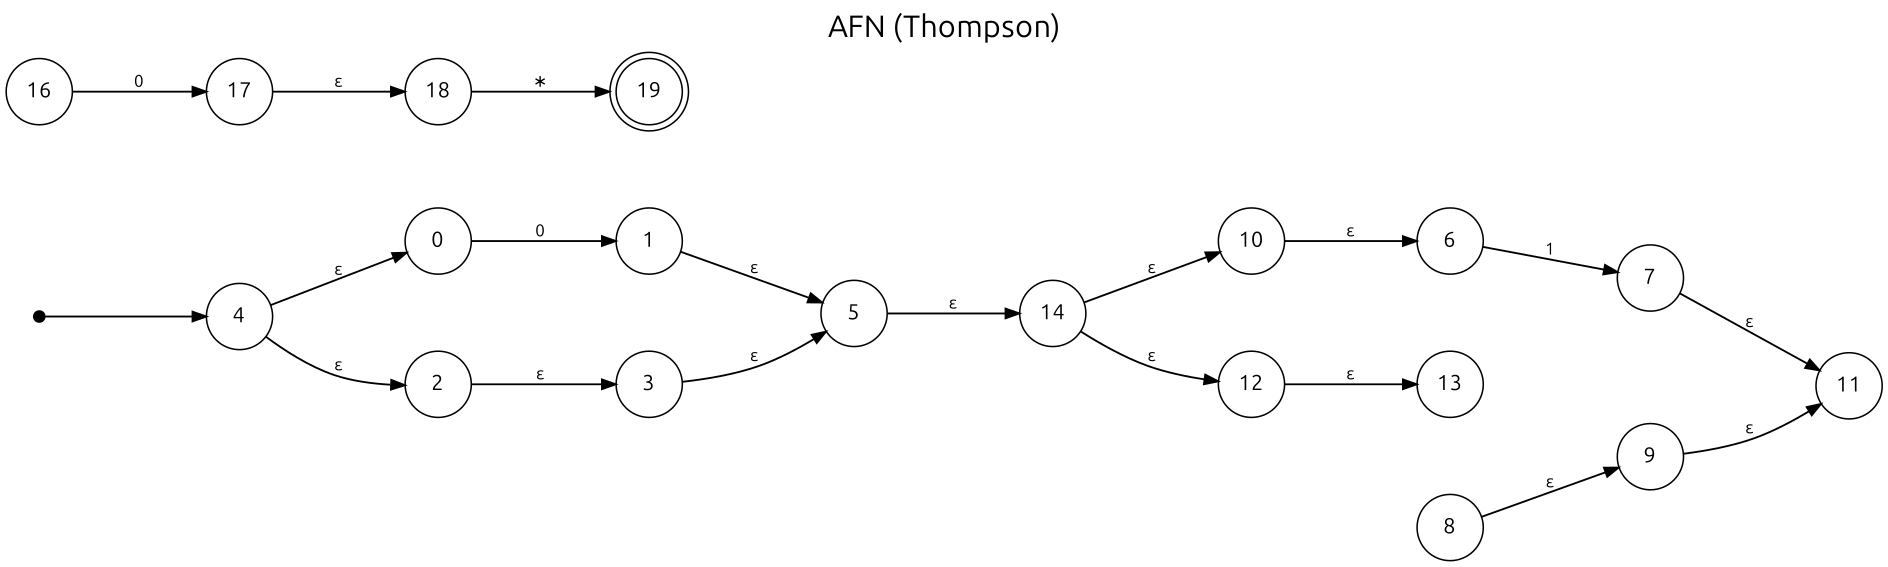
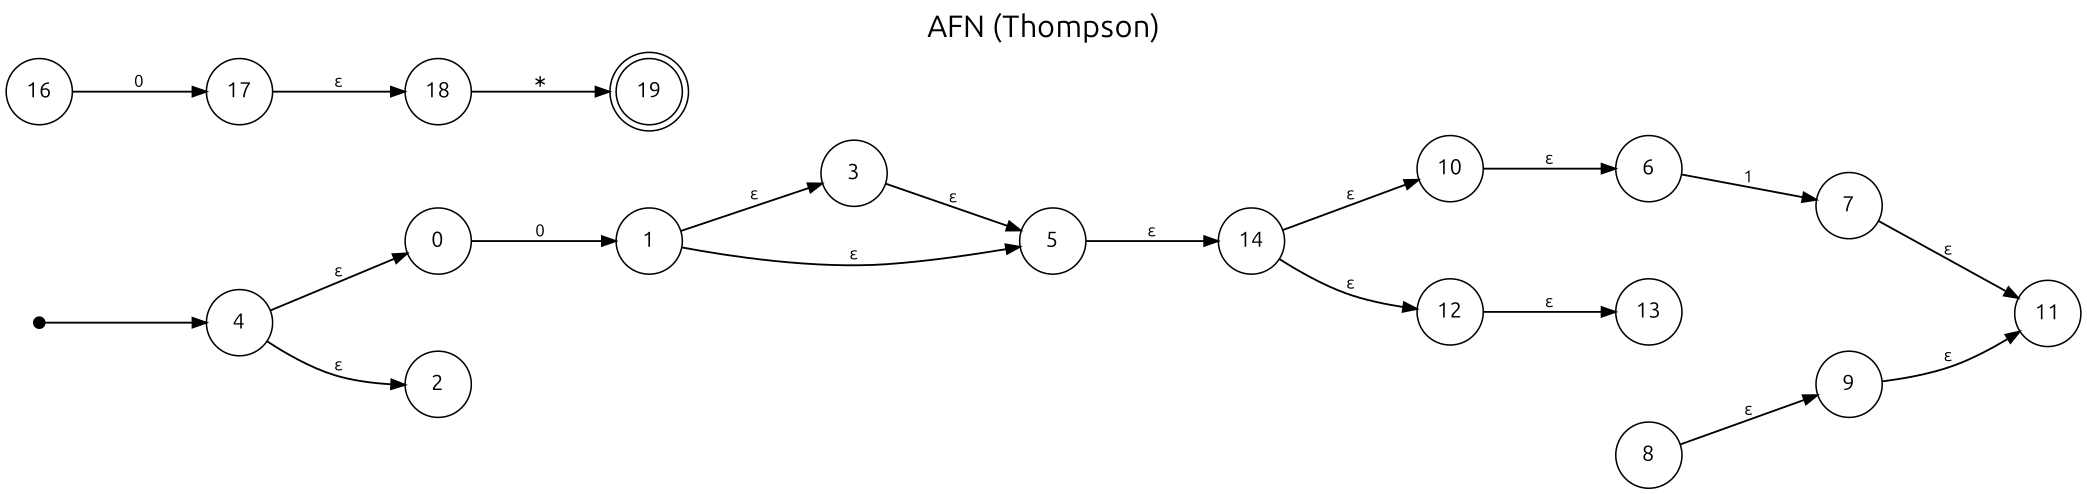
edge "2" -> "3": now "1" -> "3"
